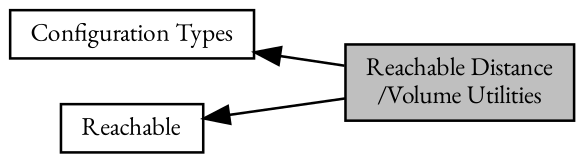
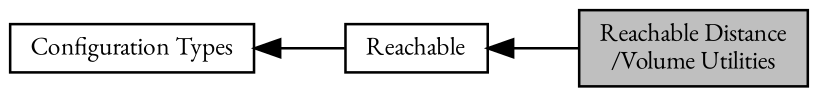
edge "Reachable Distance /Volume Utilities" -> "Configuration Types": now "Reachable" -> "Configuration Types"
